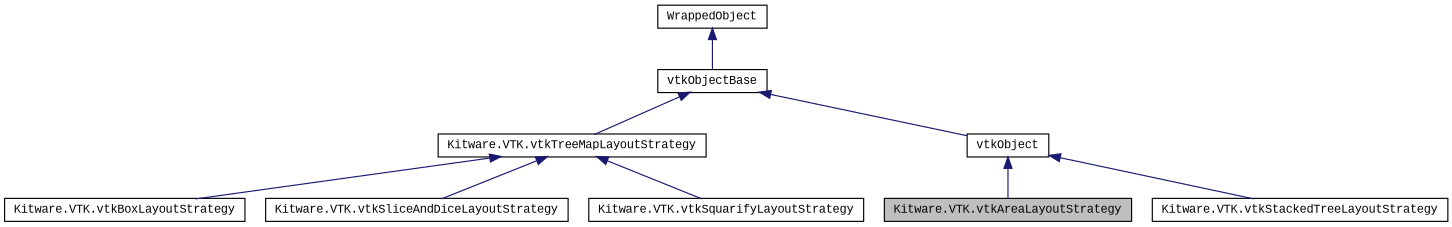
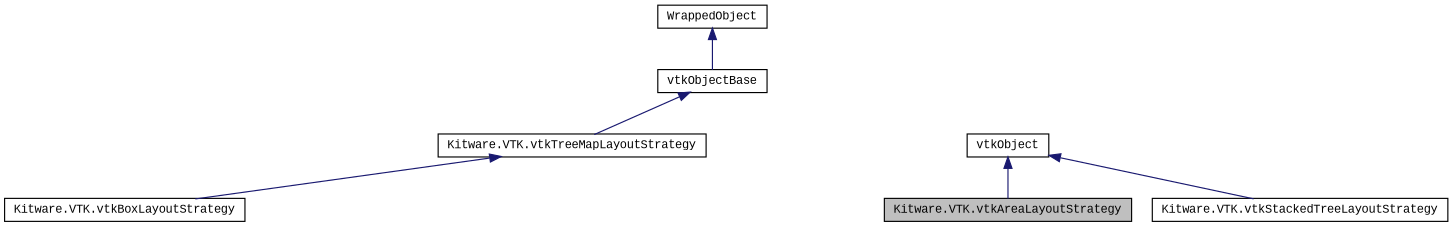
edge "vtkObject" -> "vtkObjectBase": removed
node "Kitware.VTK.vtkSliceAndDiceLayoutStrategy": removed
node "Kitware.VTK.vtkSquarifyLayoutStrategy": removed
